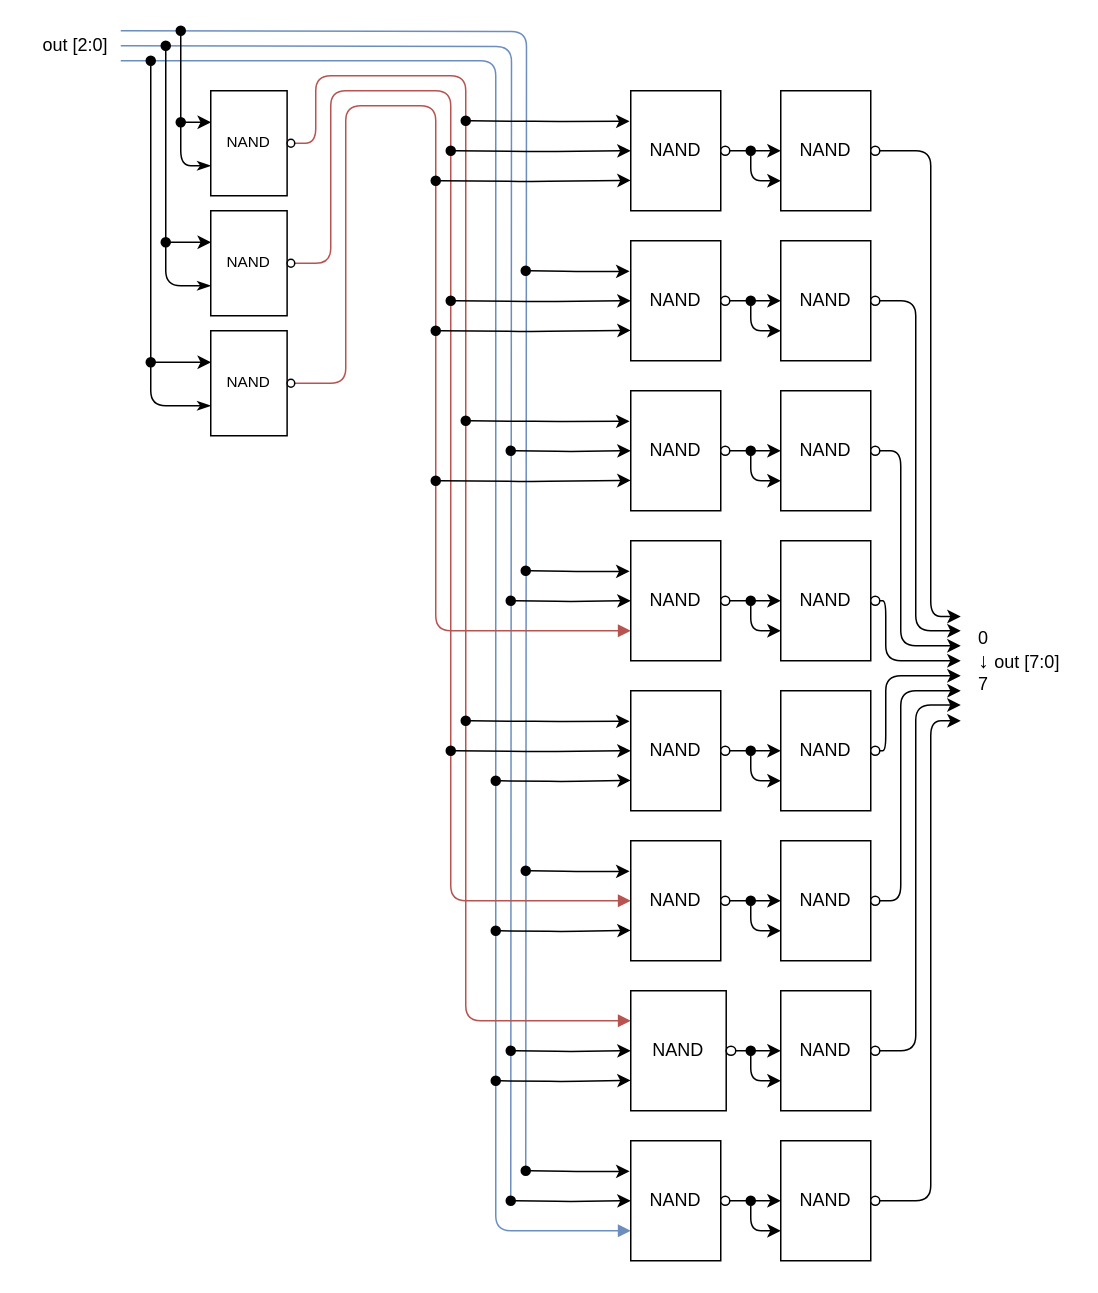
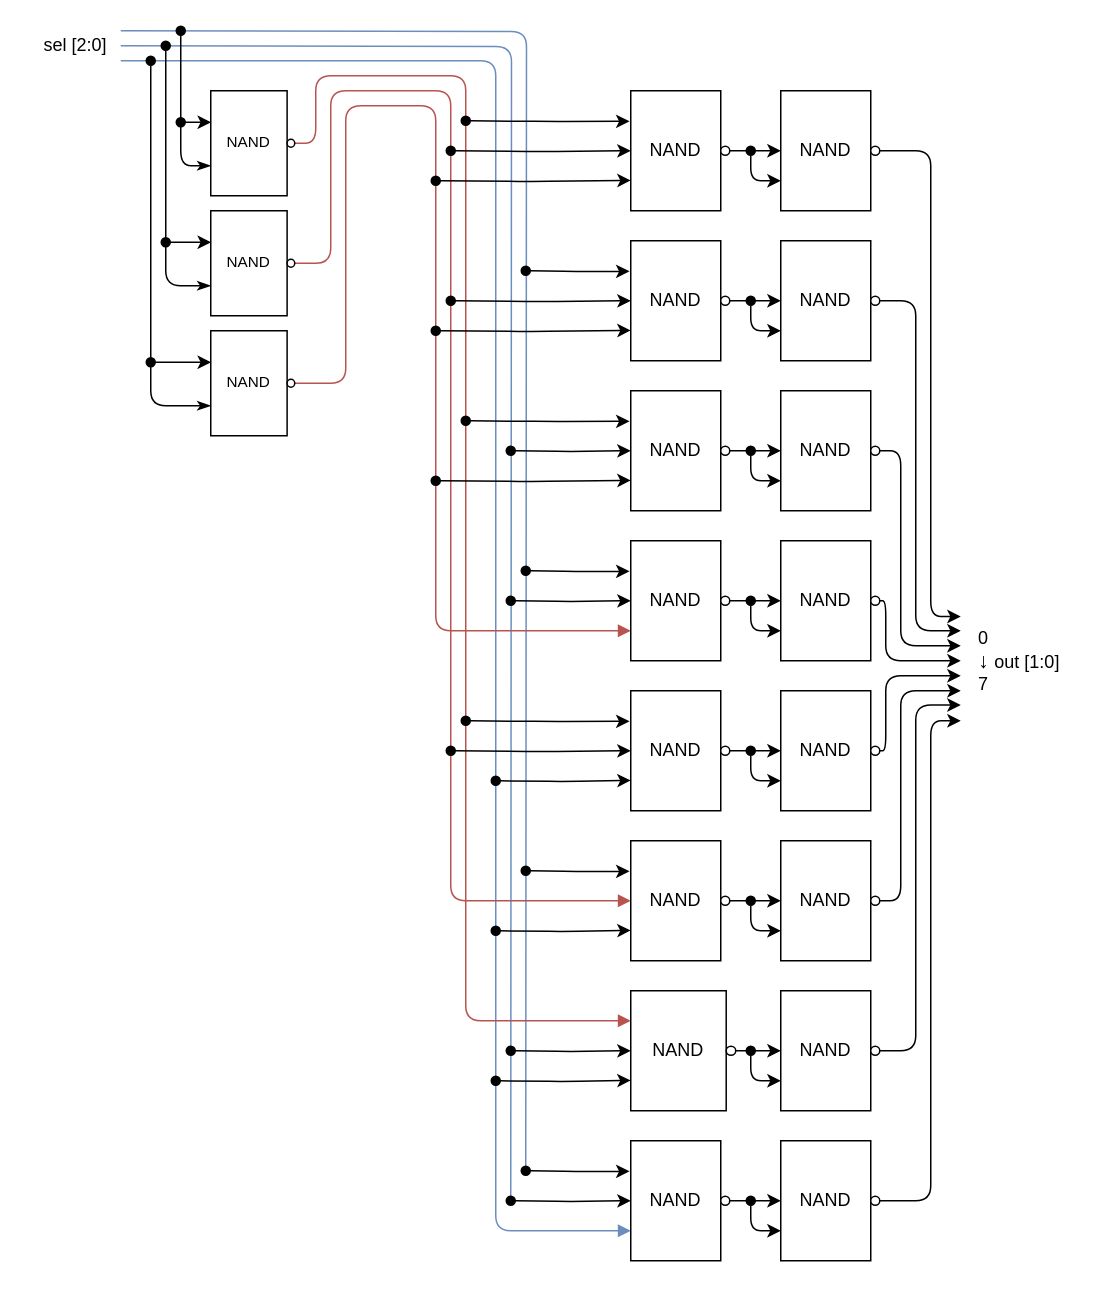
node "out [2:0]": label "out [2:0]" -> "sel [2:0]"
node "0 ↓ out [7:0] 7": label "0 ↓ out [7:0] 7" -> "0 ↓ out [1:0] 7"
